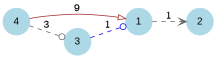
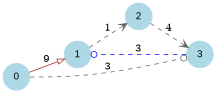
node "4": label "4" -> "0"
edge "3" -> "1": label "1" -> "3"
edge "2" -> "3": added, label "4"
